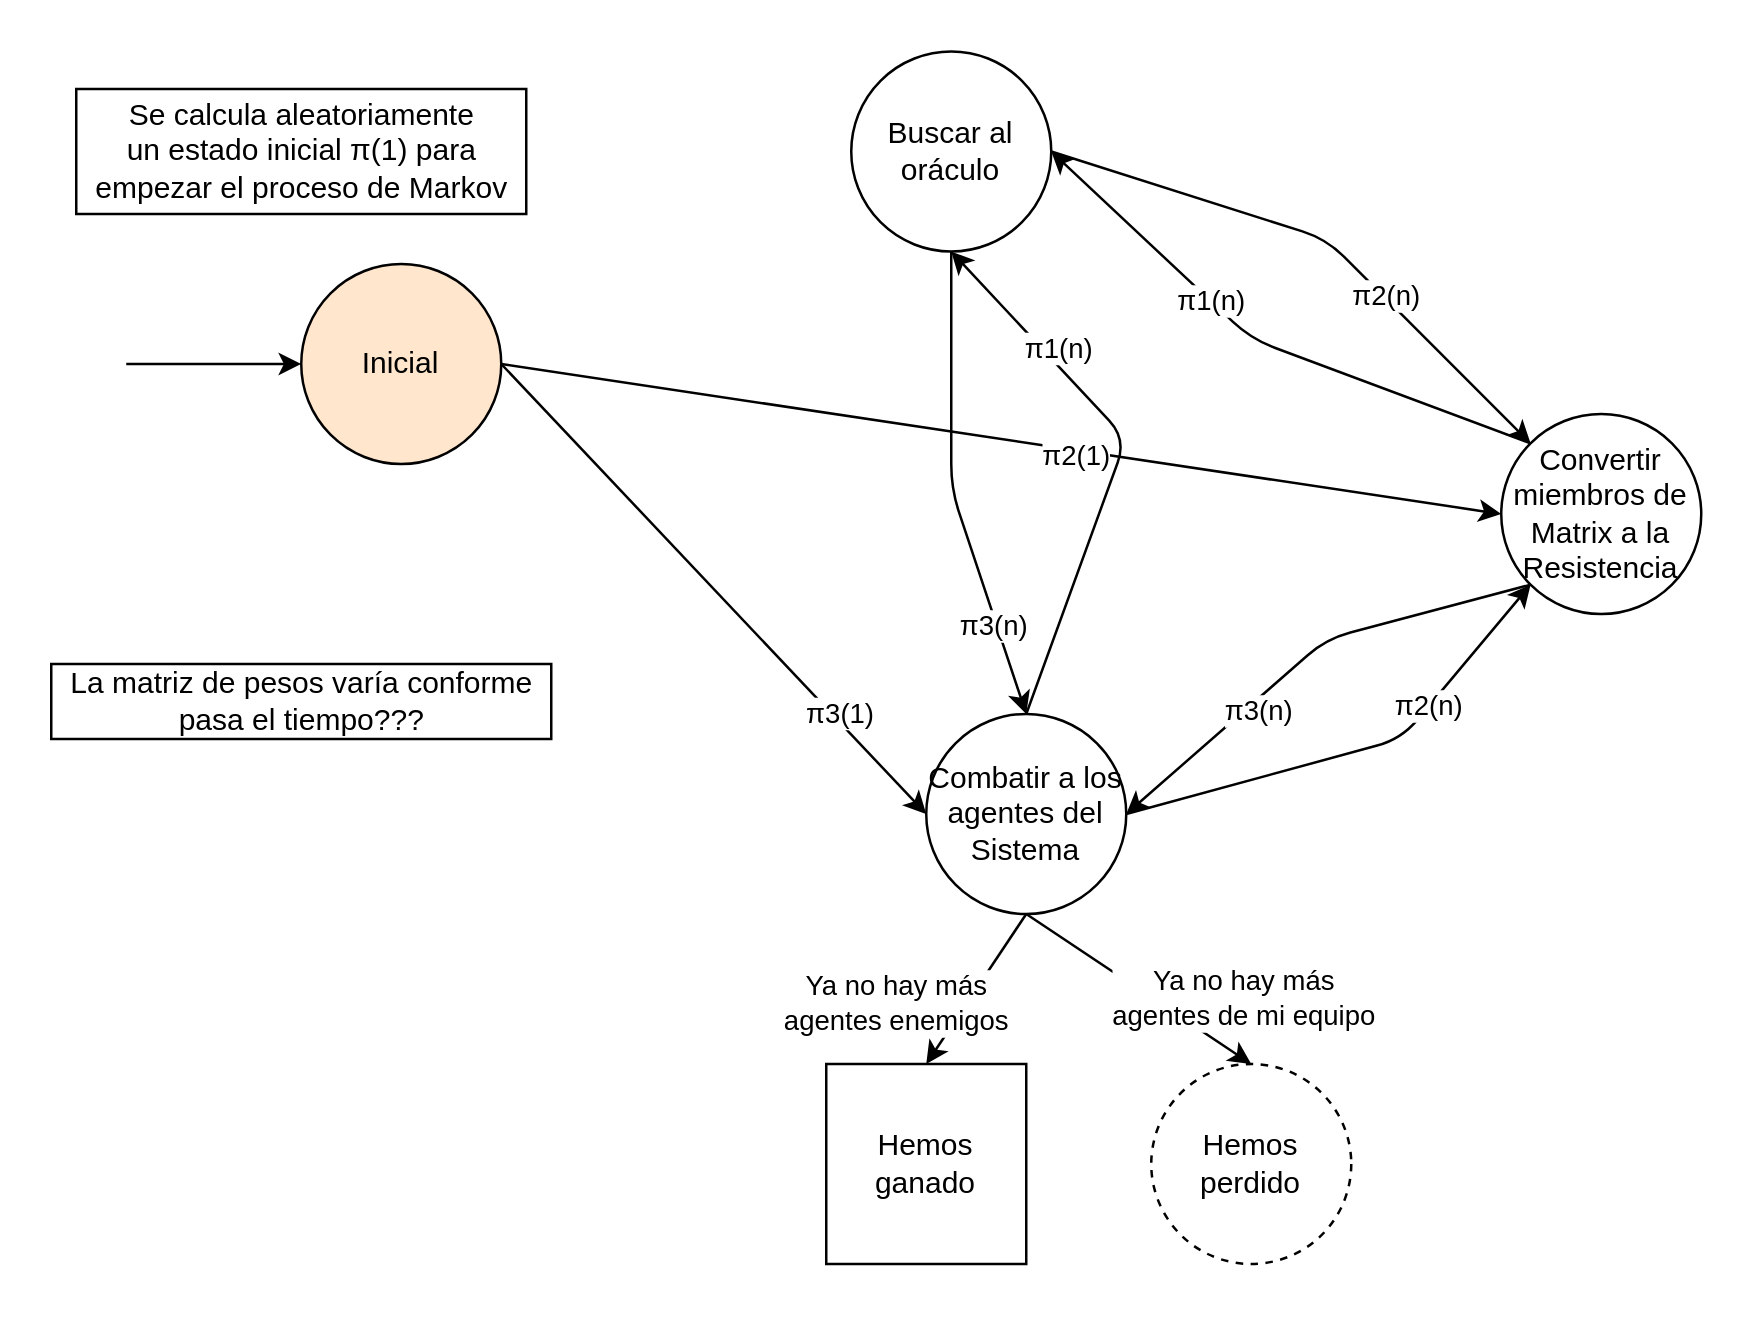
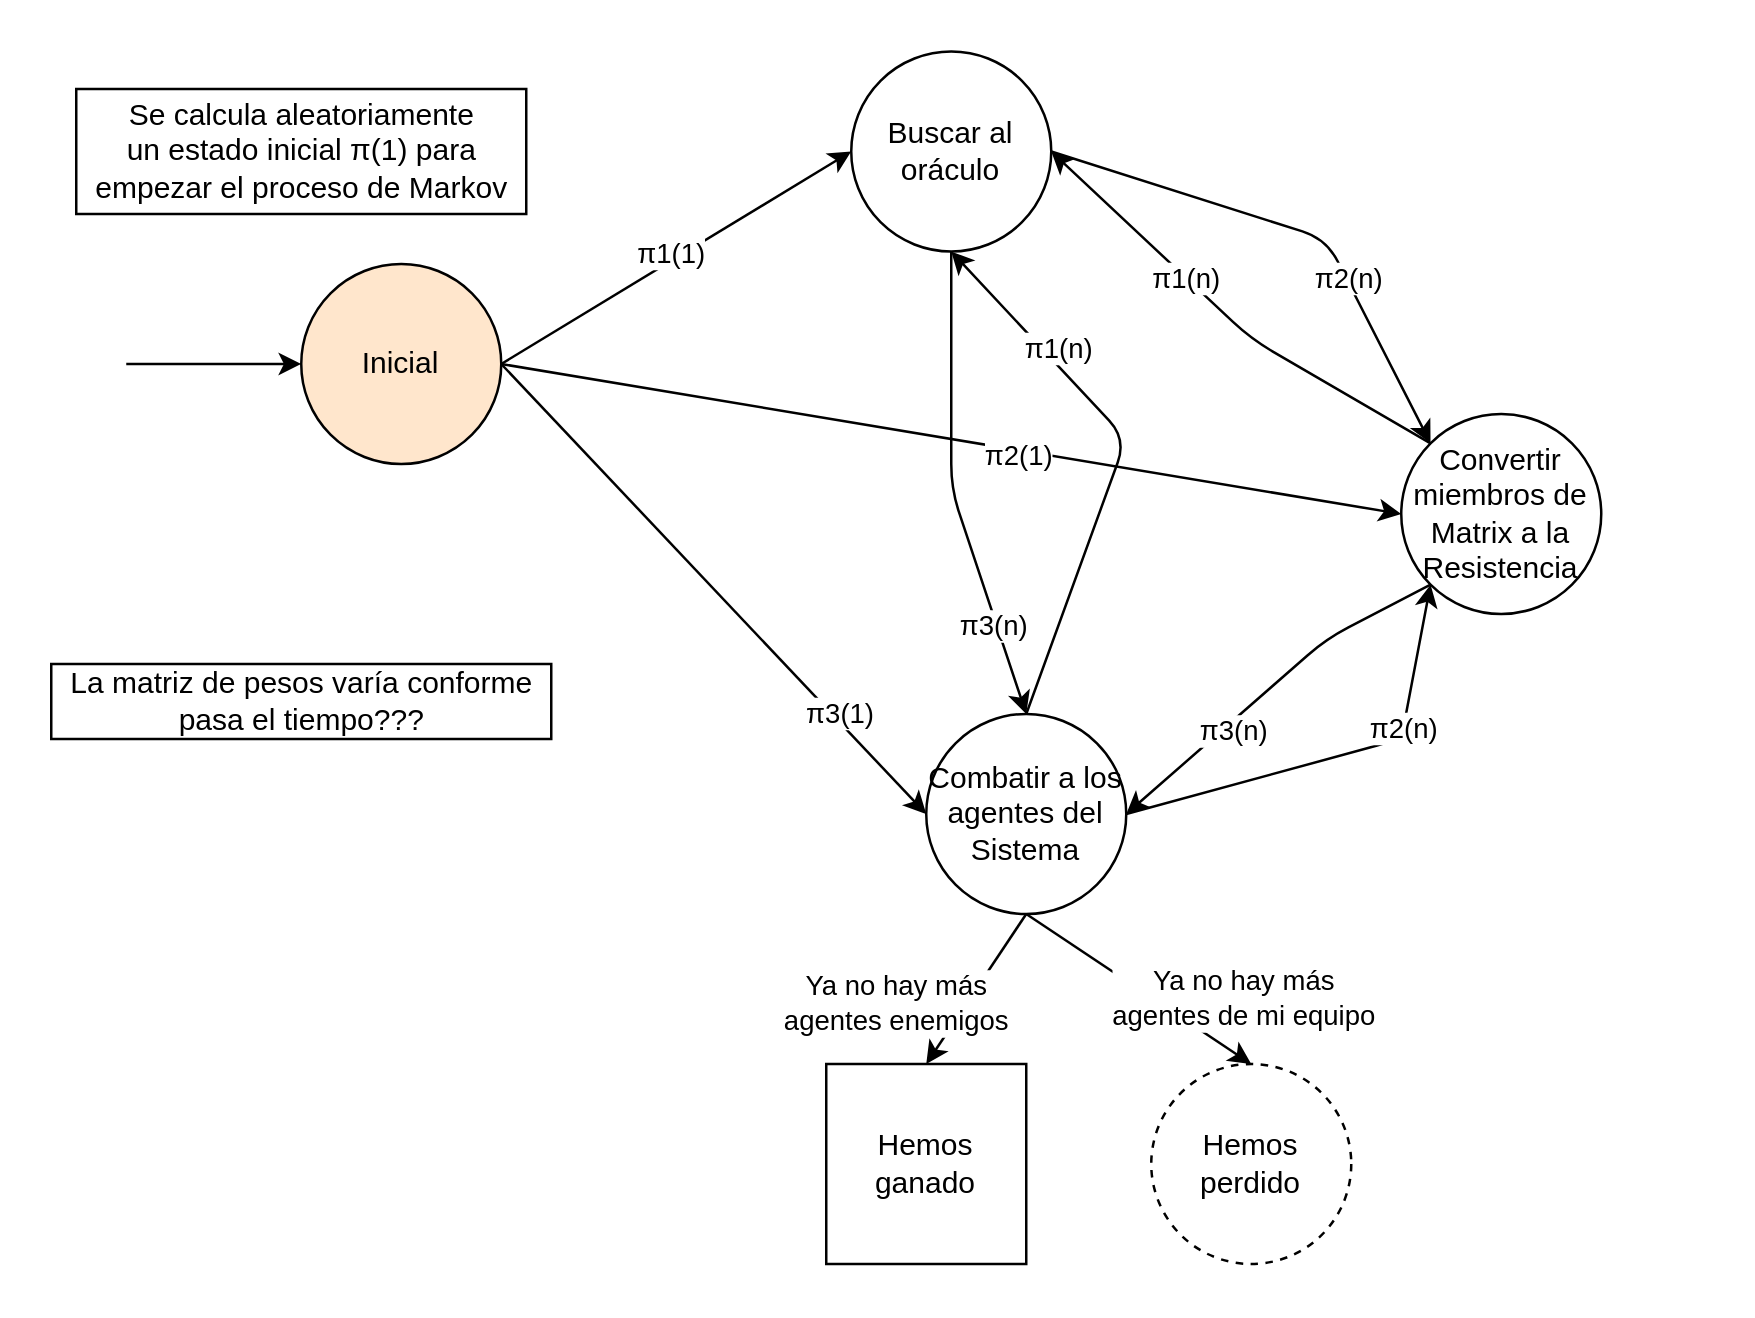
edge "Inicial" -> "Buscar al oráculo": added, label "π1(1)"
node "Convertir miembros de Matrix a la Resistencia": moved (1601, 514) -> (1501, 514)
